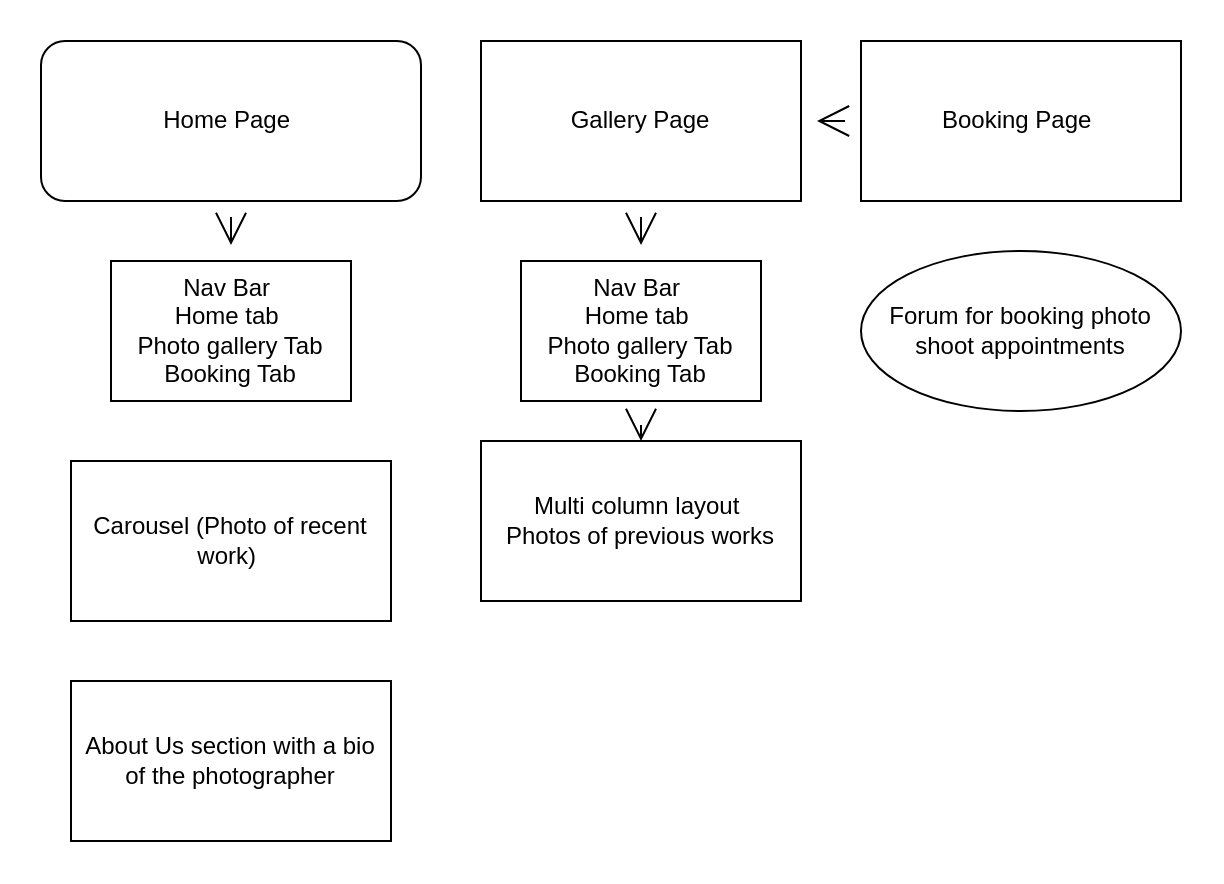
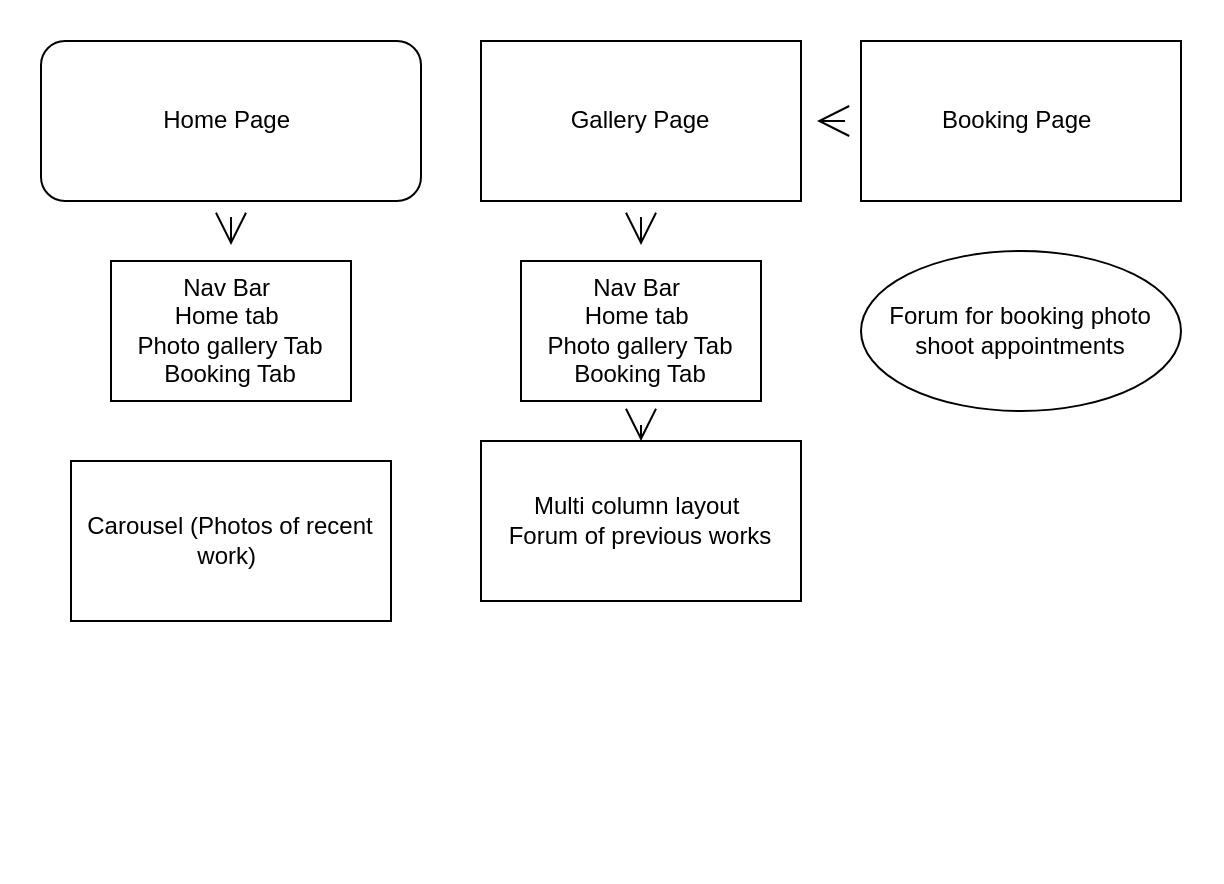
node "Multi column layout Photos of previous works": label "Multi column layout Photos of previous works" -> "Multi column layout Forum of previous works"
node "Carousel (Photo of recent work)": label "Carousel (Photo of recent work)" -> "Carousel (Photos of recent work)"
node "About Us section with a bio of the photographer": removed
